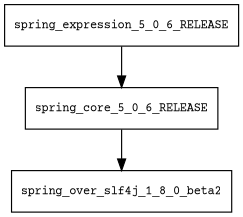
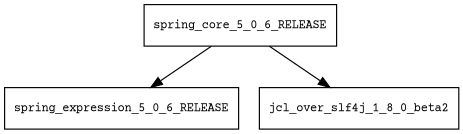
edge "spring_expression_5_0_6_RELEASE" -> "spring_core_5_0_6_RELEASE": reversed
node "spring_over_slf4j_1_8_0_beta2": label "spring_over_slf4j_1_8_0_beta2" -> "jcl_over_slf4j_1_8_0_beta2"
